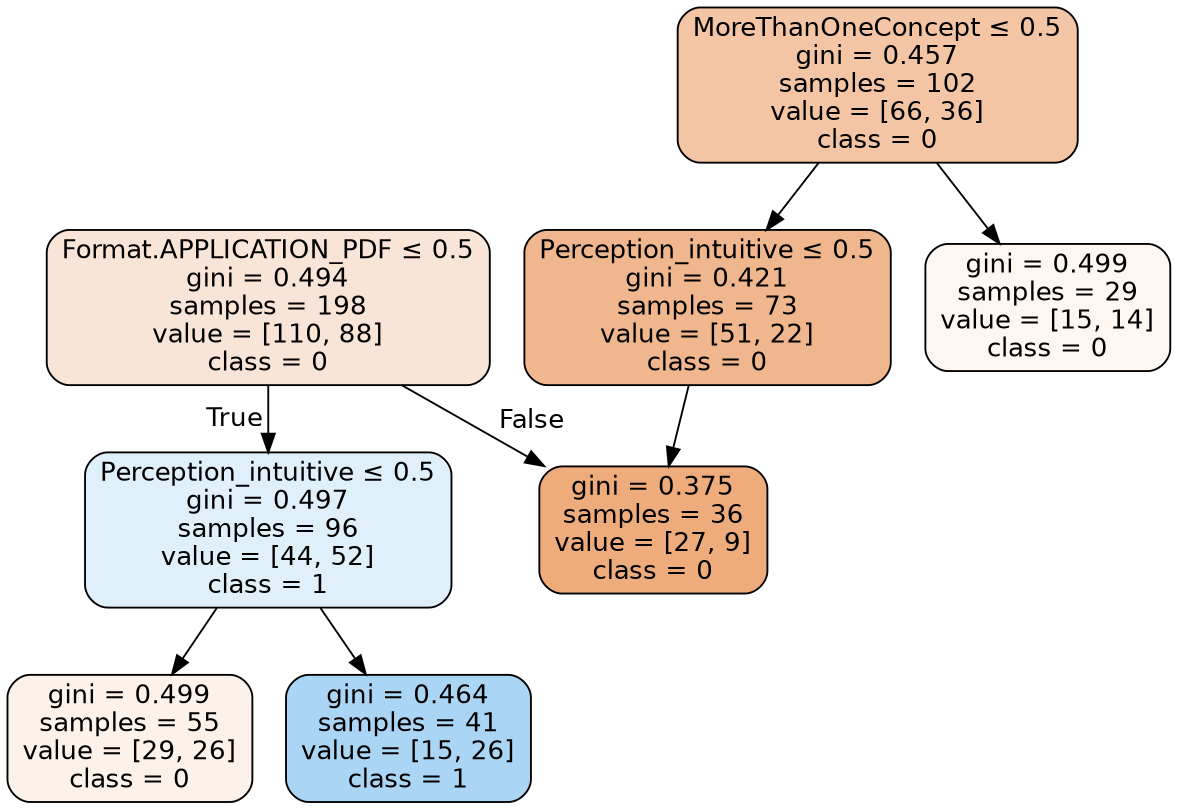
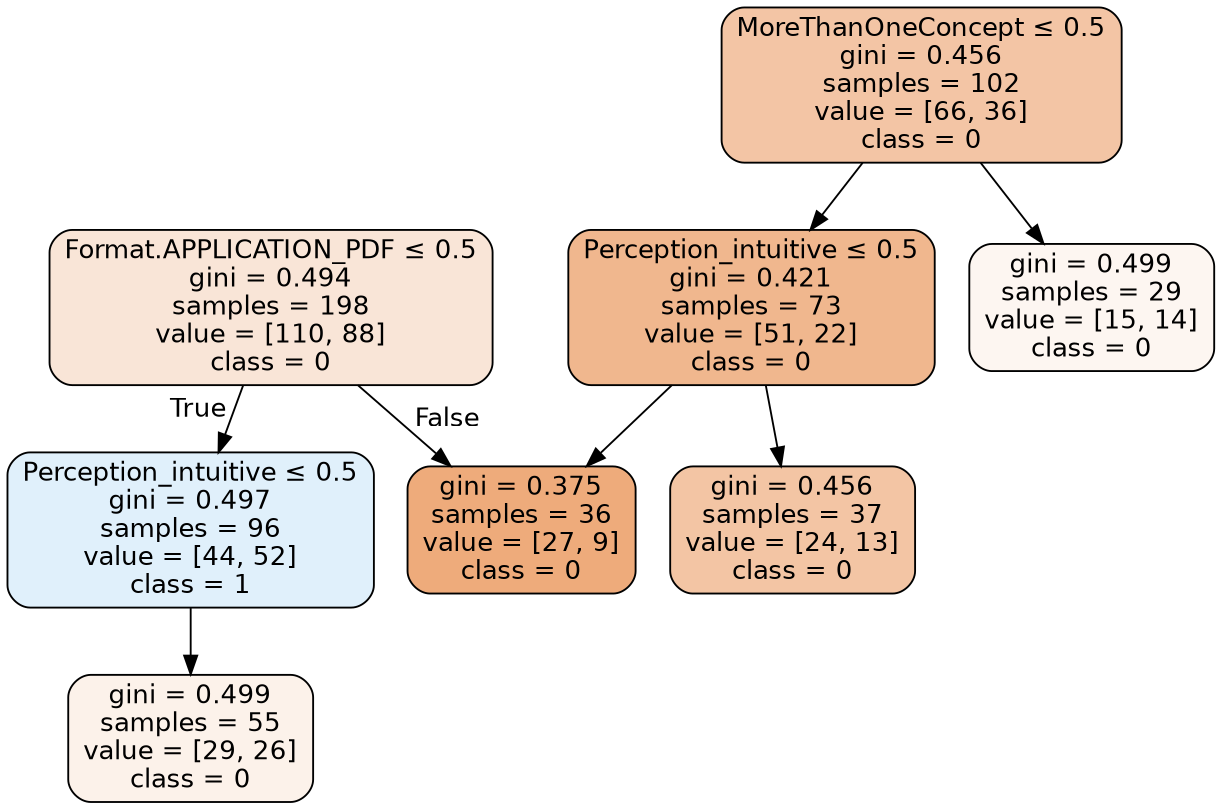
node "MoreThanOneConcept ≤ 0.5": text "gini = 0.457" -> "gini = 0.456"
node "gini = 0.456": added
node "gini = 0.464": removed
